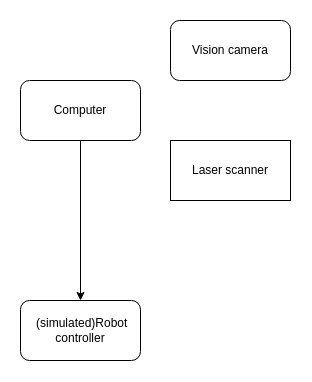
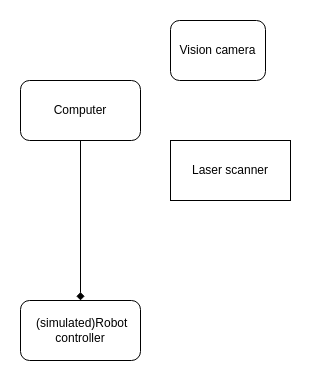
node "Vision camera": size 120x60 -> 95x60
edge "Computer" -> "(simulated)Robot controller": arrowhead classic -> diamond
